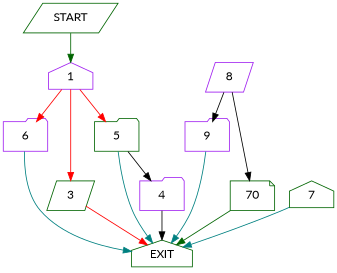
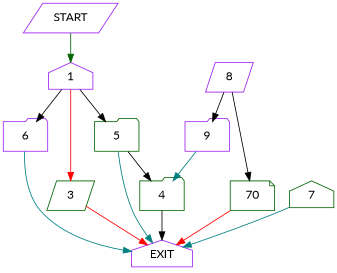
node "START": color darkgreen -> purple
edge "1" -> "6": color red -> black
edge "1" -> "5": color red -> black
node "4": color purple -> darkgreen
edge "9" -> "EXIT": now "9" -> "4"
edge "70" -> "EXIT": color darkgreen -> red
node "EXIT": color darkgreen -> purple
